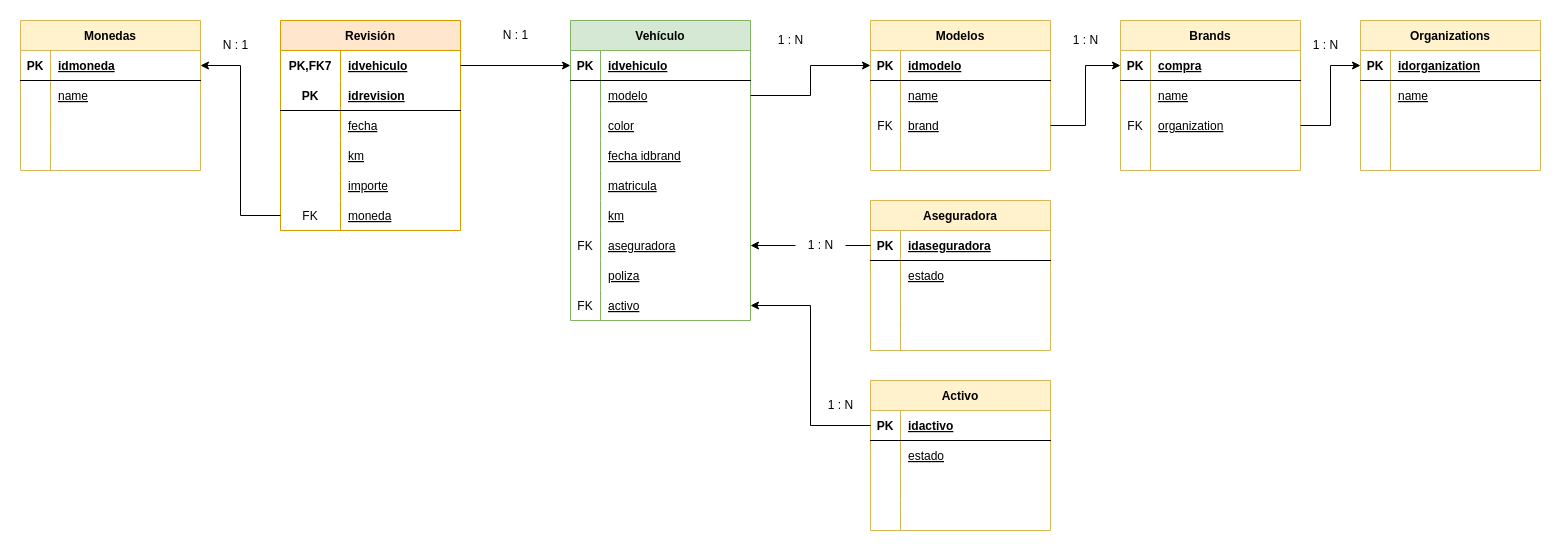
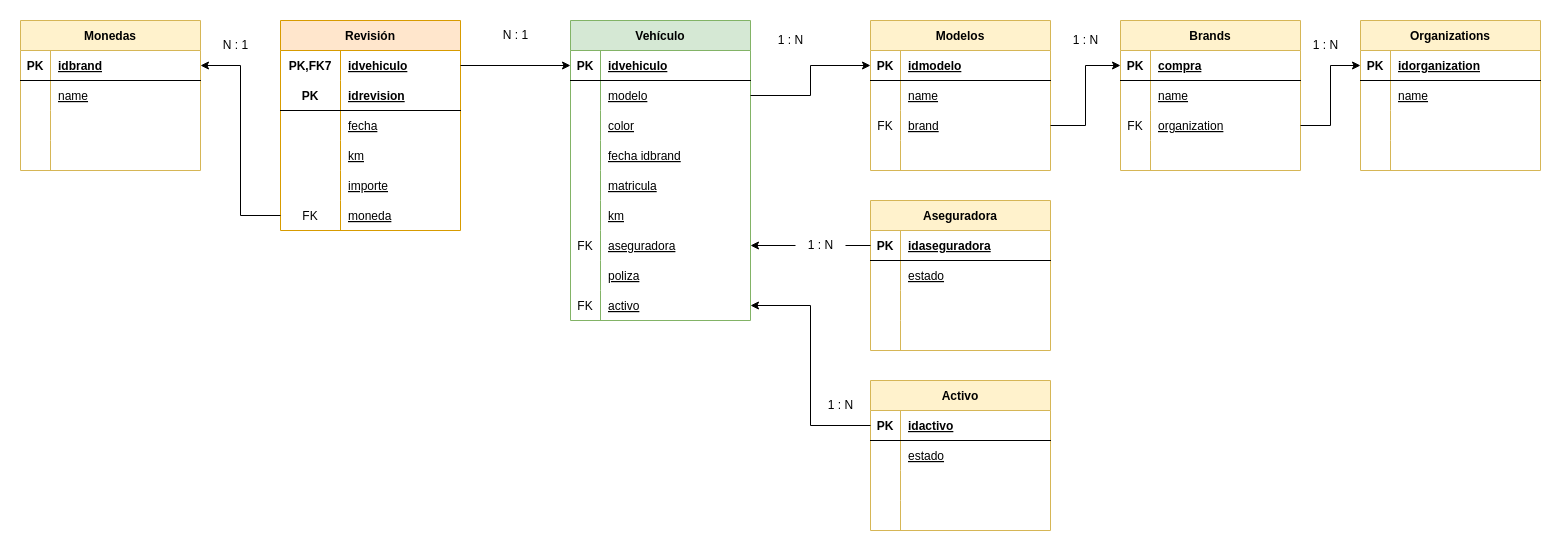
node "idmoneda": label "idmoneda" -> "idbrand"
